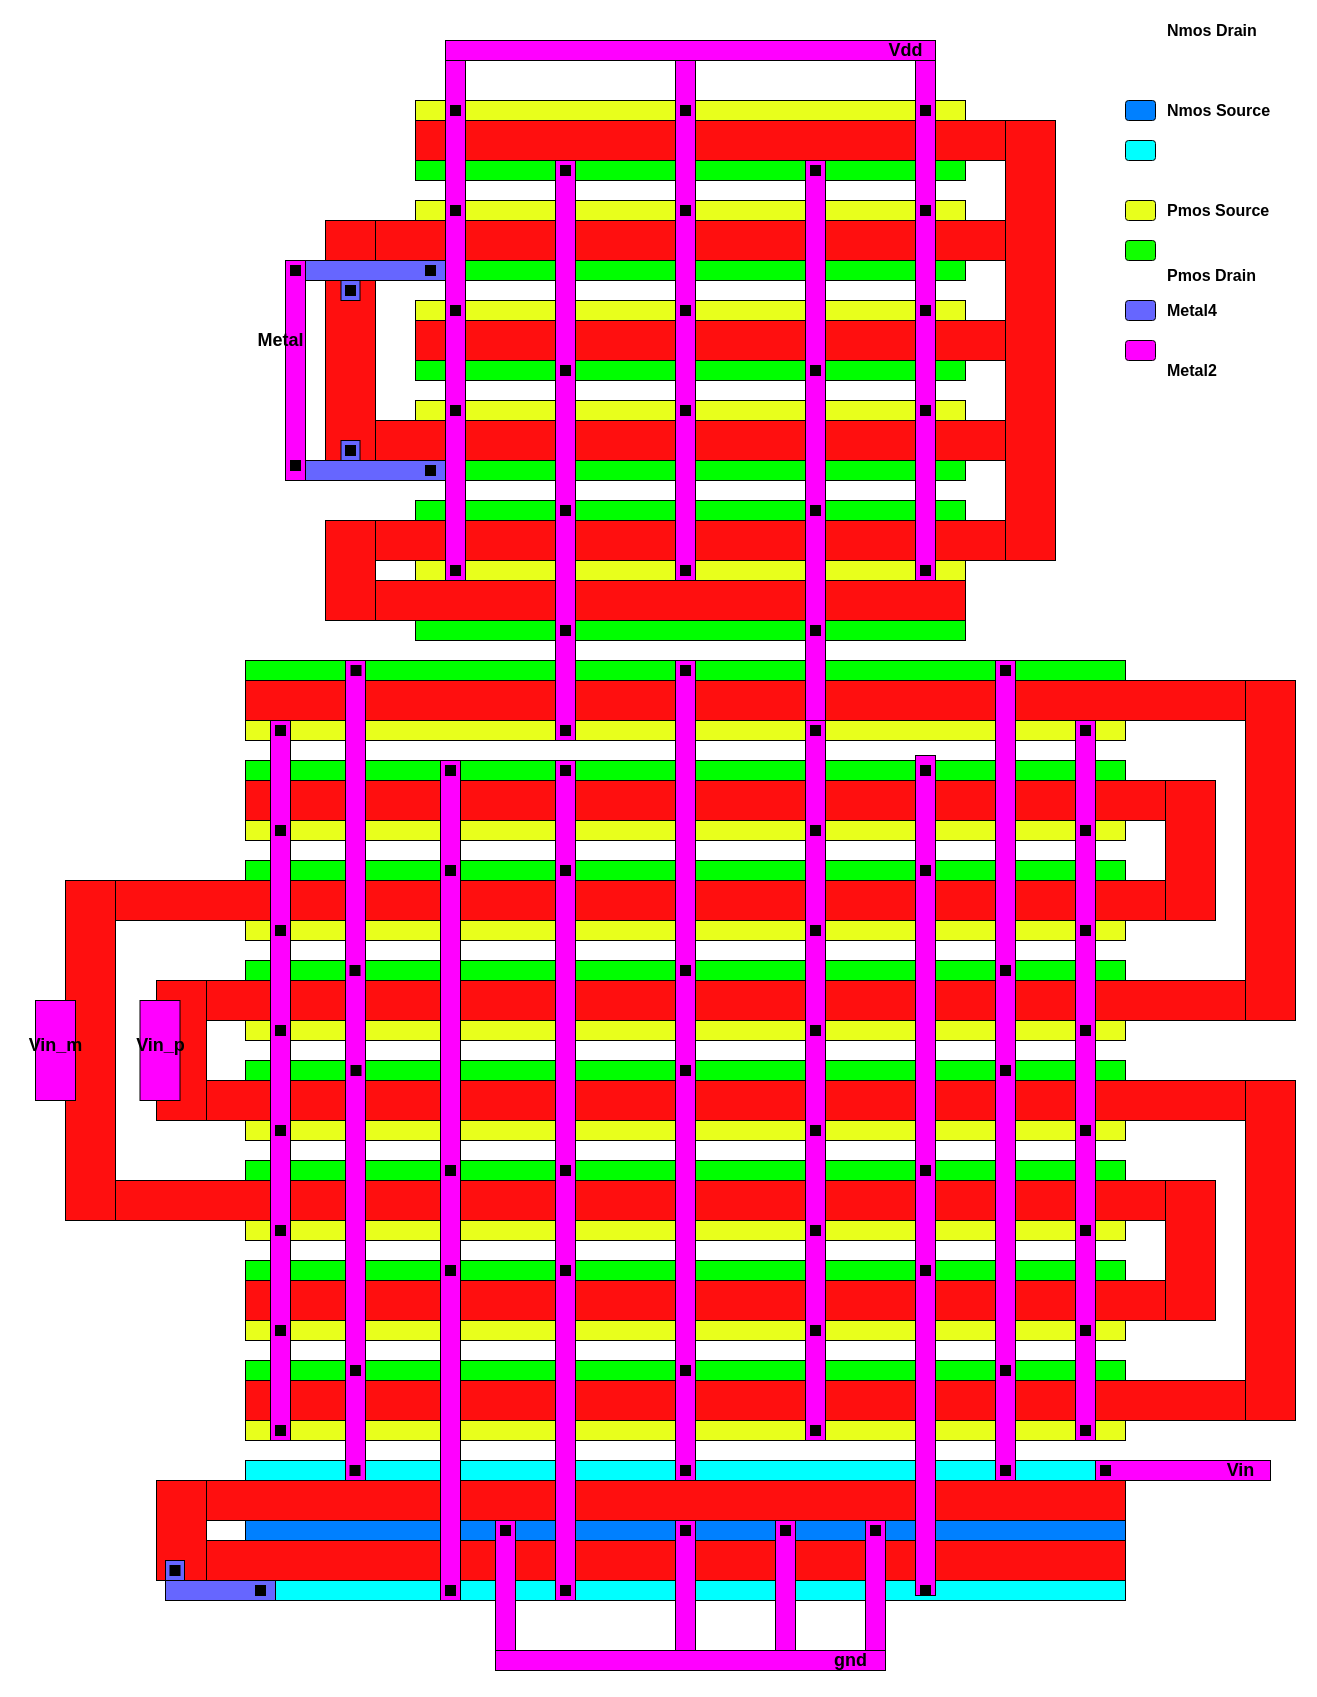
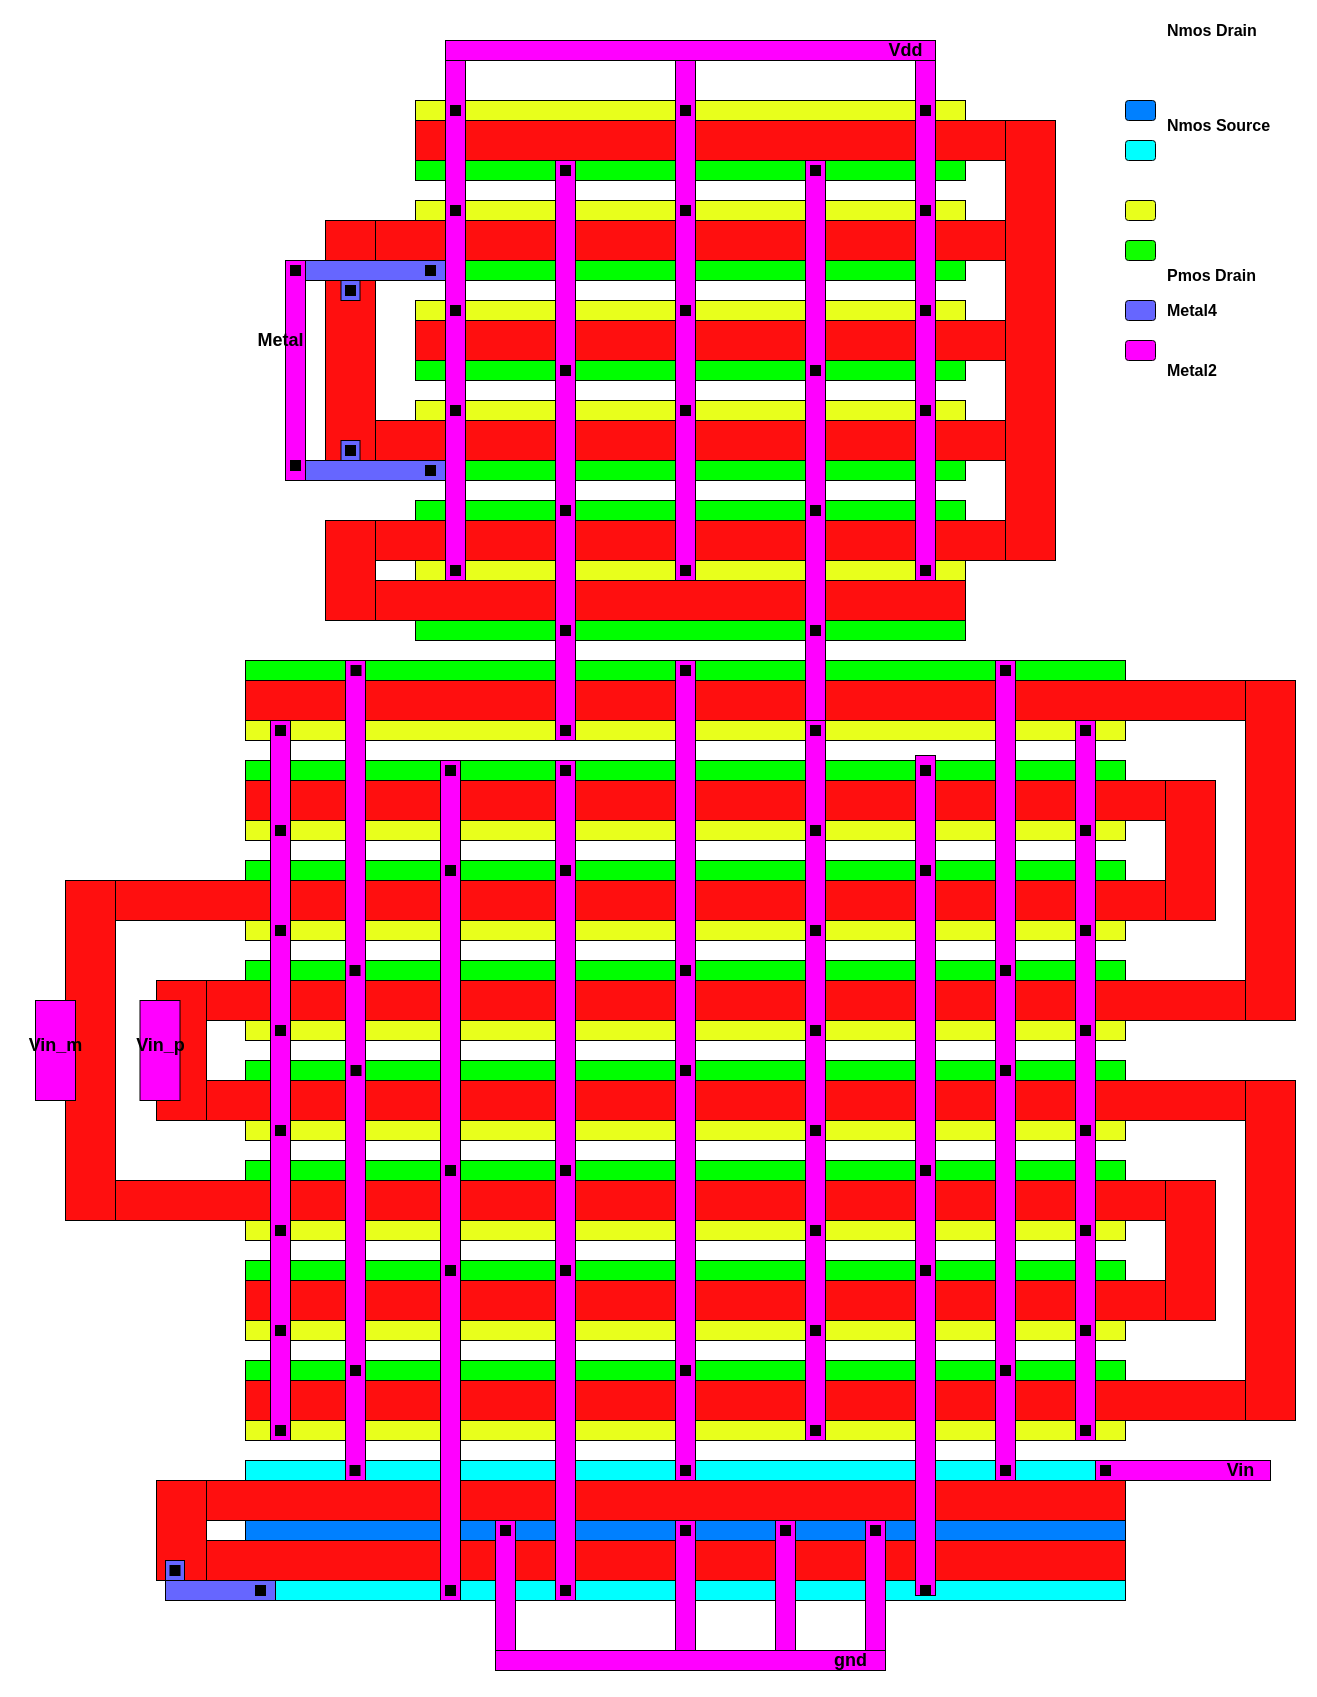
node "Nmos Source": moved (1226, 111) -> (1226, 126)
node "Pmos Source": removed
